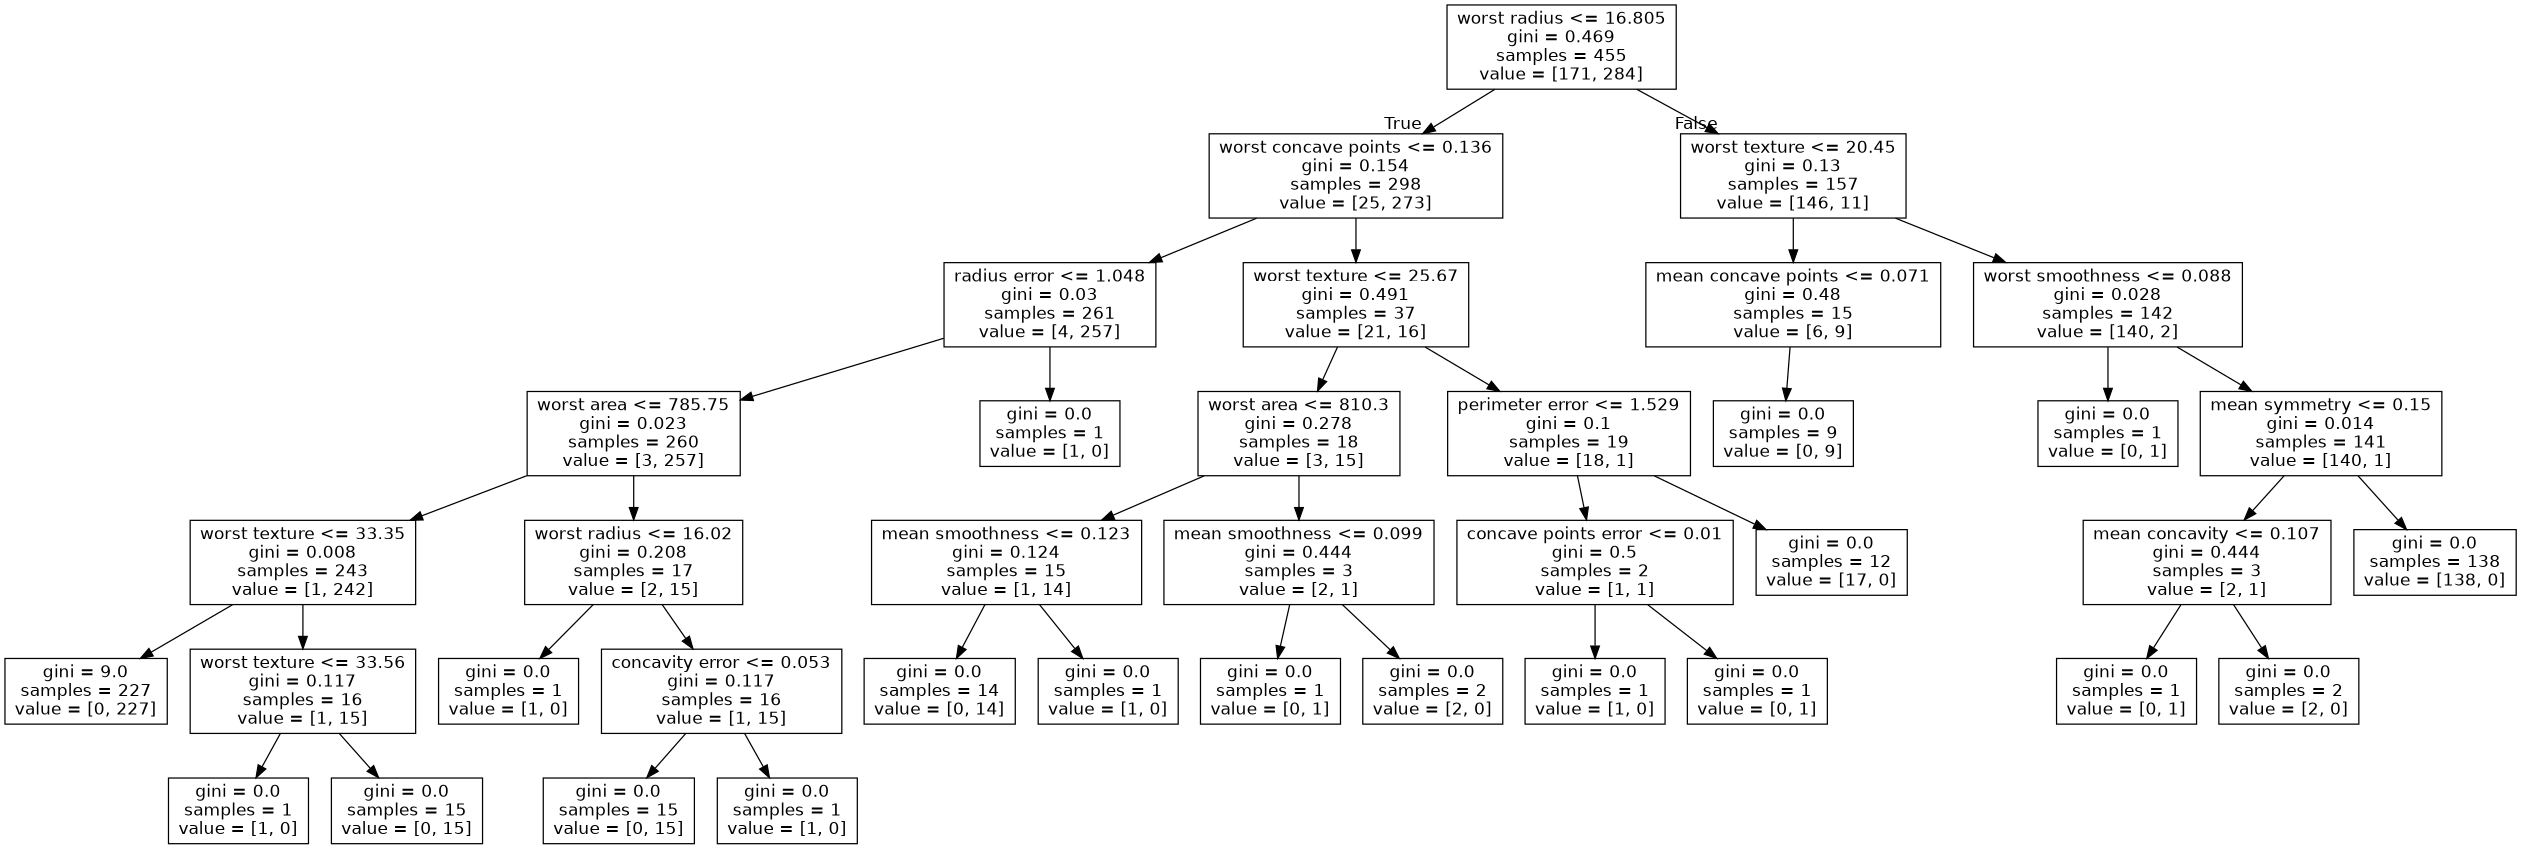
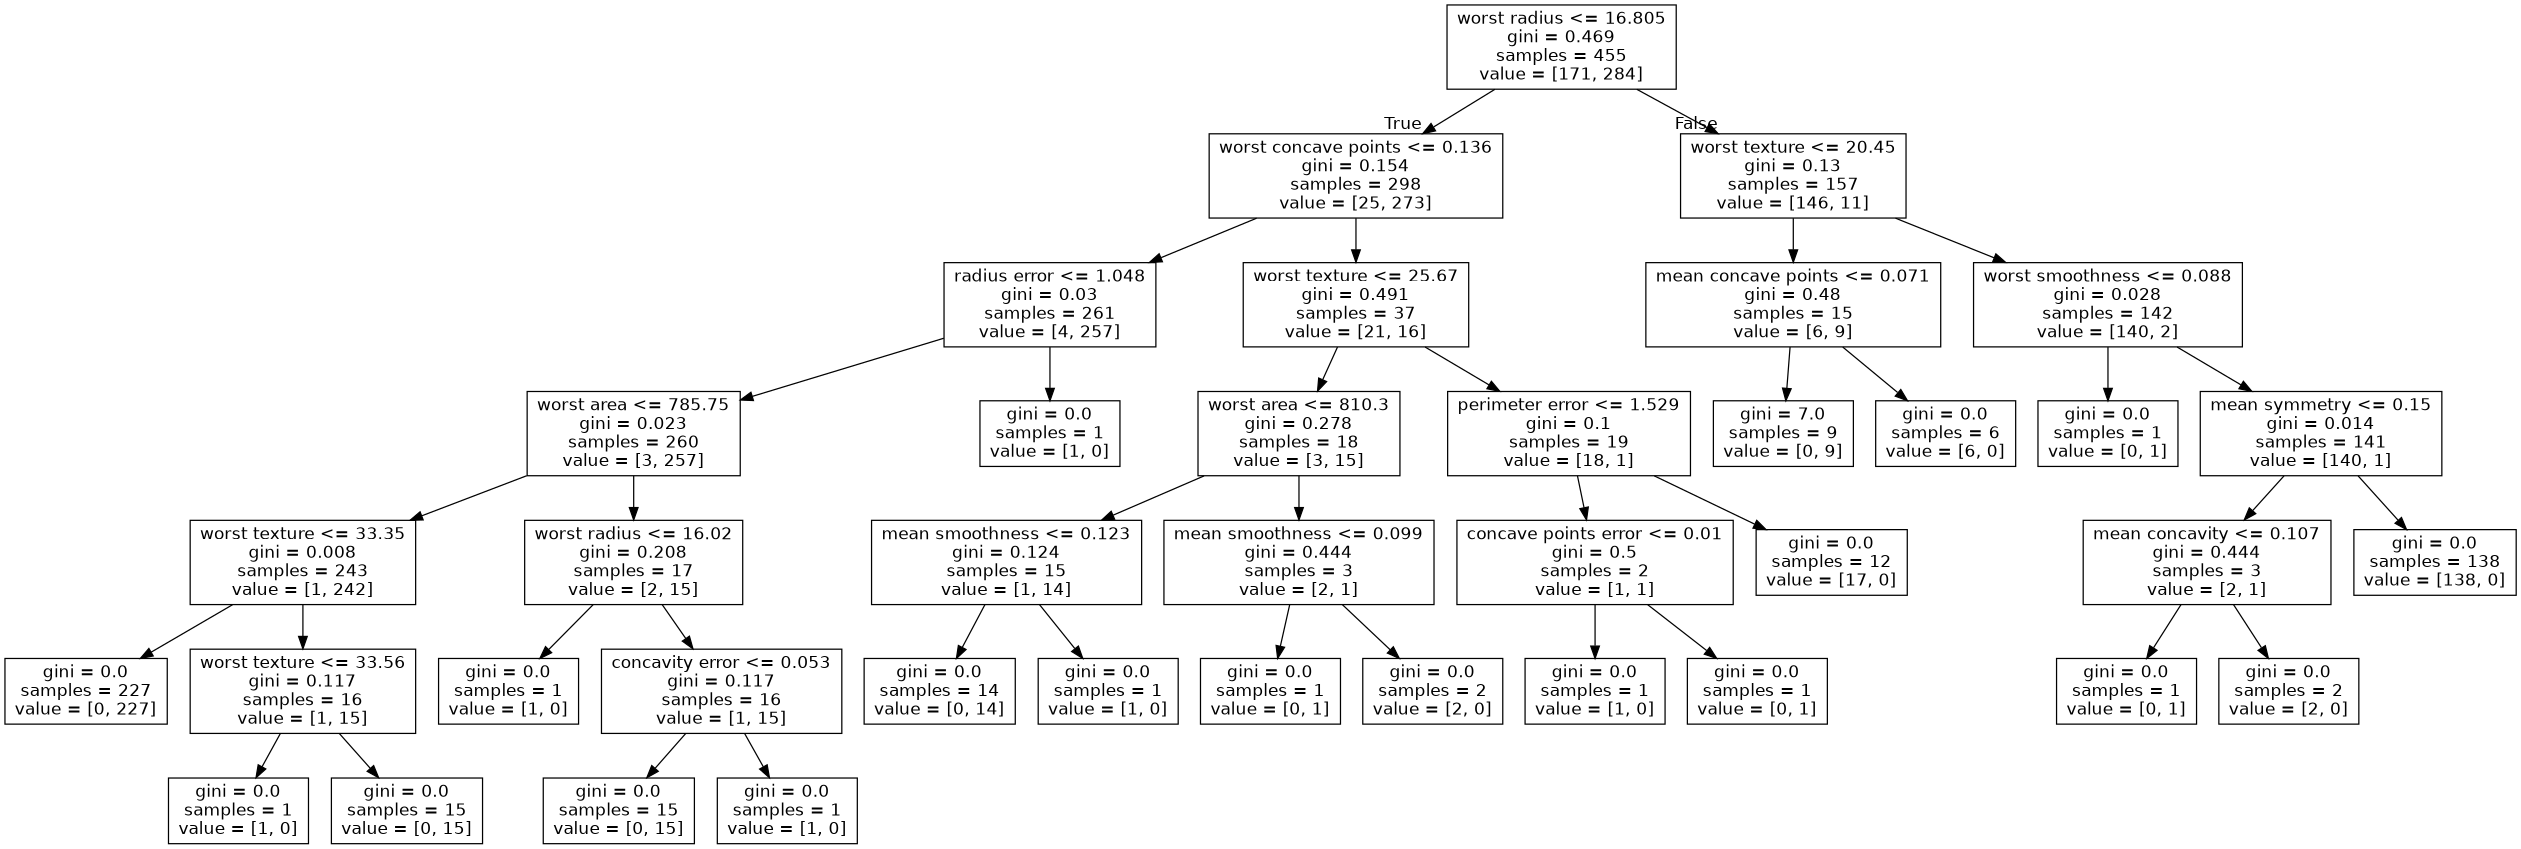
node "gini = 0.0 samples = 9 value = [0, 9]": label "gini = 0.0 samples = 9 value = [0, 9]" -> "gini = 7.0 samples = 9 value = [0, 9]"
node "gini = 0.0 samples = 6 value = [6, 0]": added
node "gini = 9.0 samples = 227 value = [0, 227]": label "gini = 9.0 samples = 227 value = [0, 227]" -> "gini = 0.0 samples = 227 value = [0, 227]"
